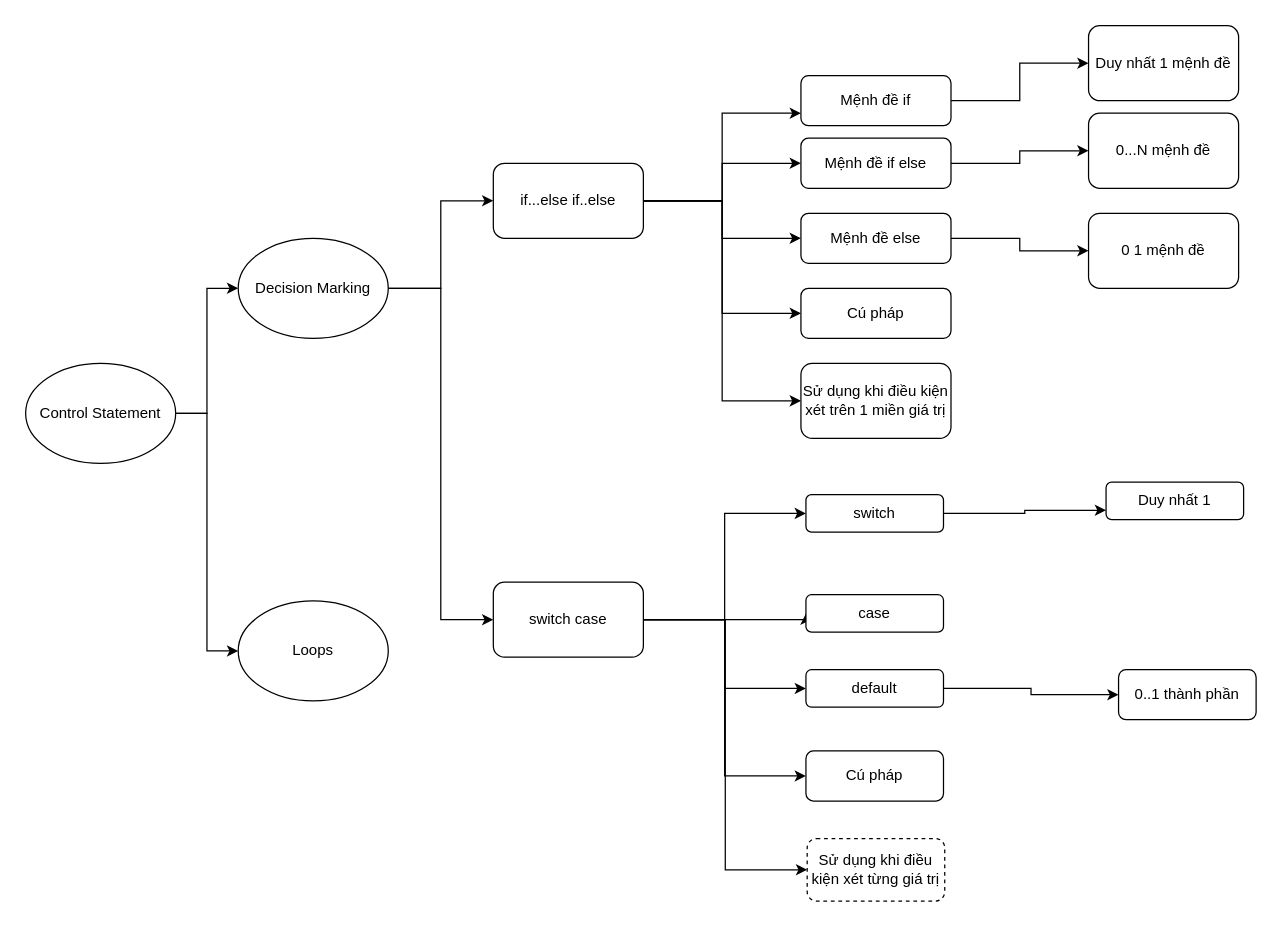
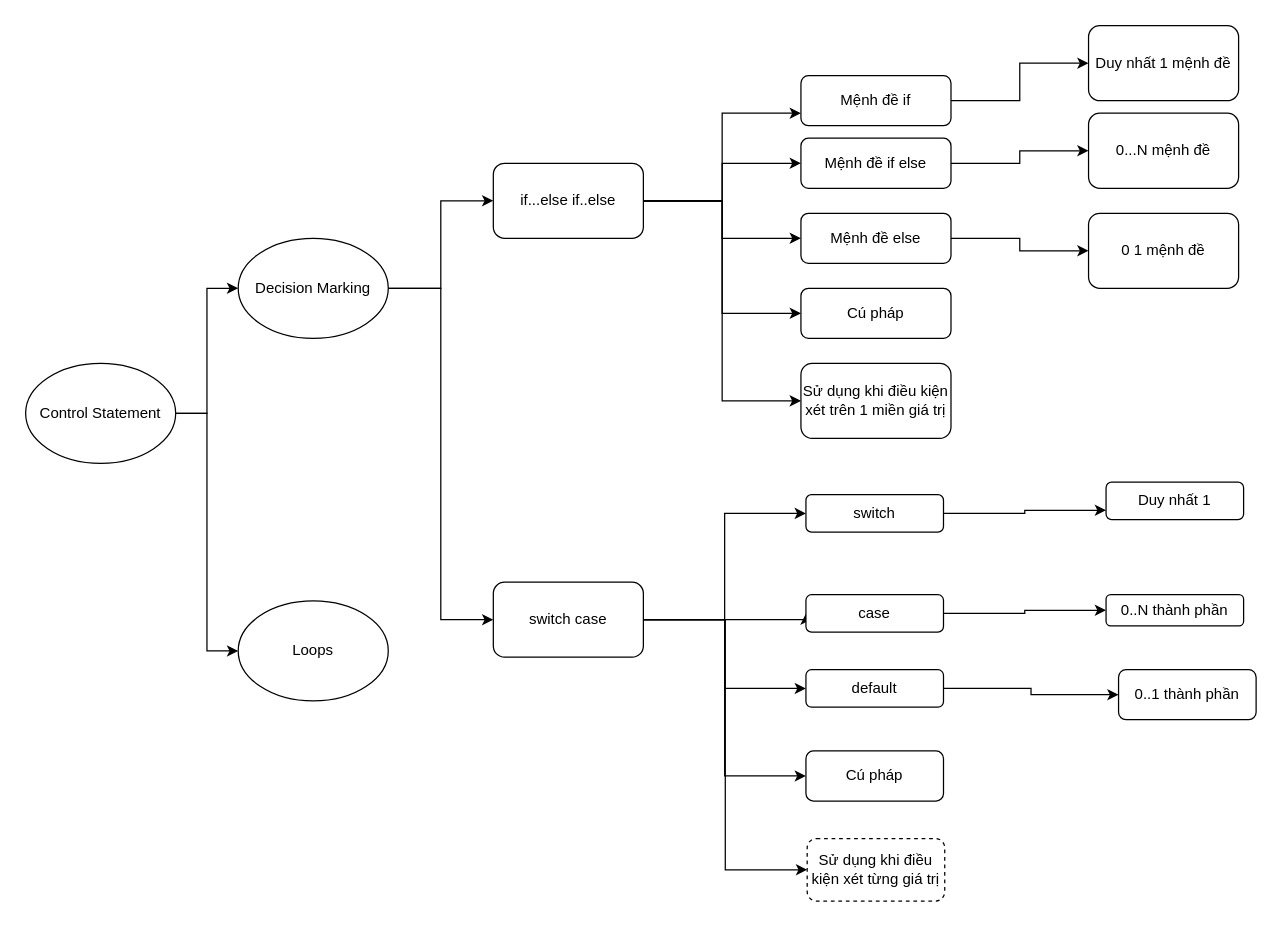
node "0..N thành phần": added
edge "case" -> "0..N thành phần": added
